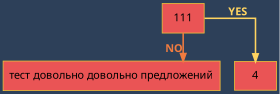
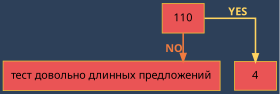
node "111": label "111" -> "110"
node "тест довольно довольно предложений": label "тест довольно довольно предложений" -> "тест довольно длинных предложений"
